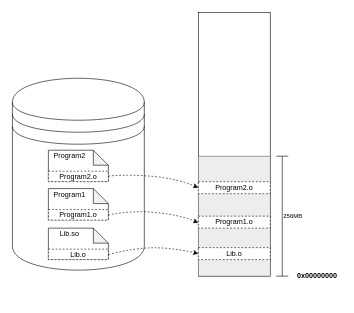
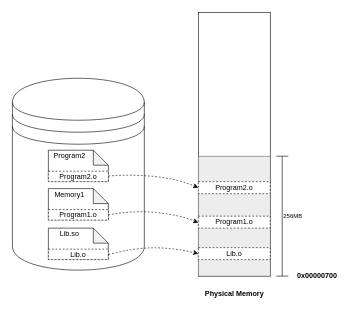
node "Program1": label "Program1" -> "Memory1"
node "0x00000000": label "0x00000000" -> "0x00000700"
node "Physical Memory": added
